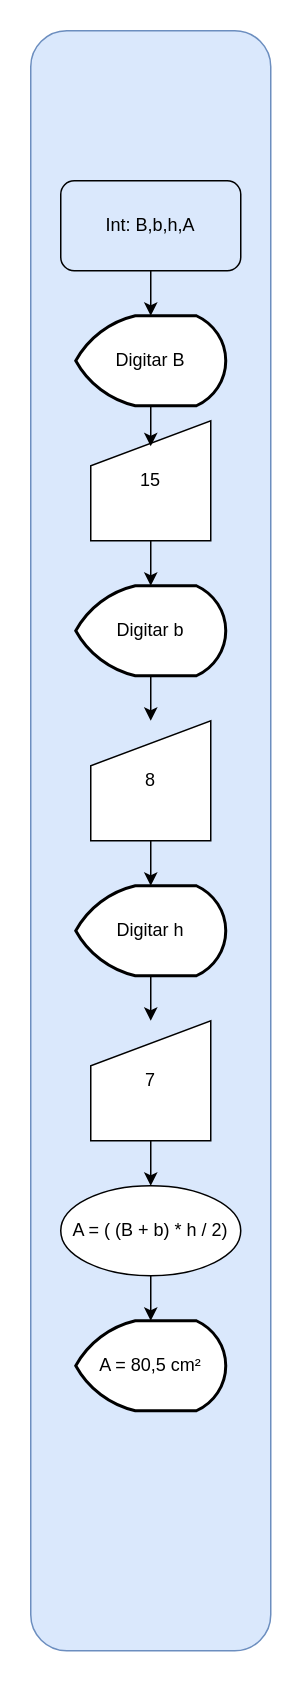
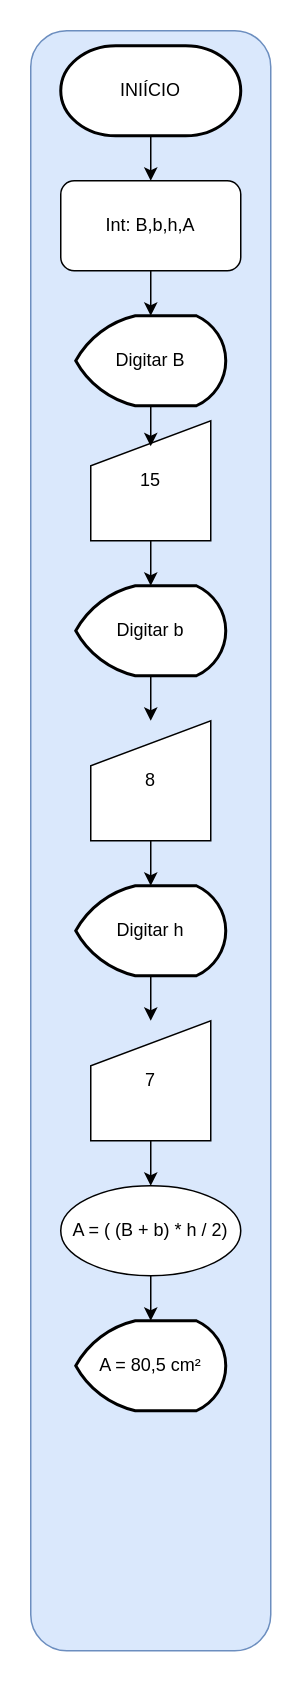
node "INIÍCIO": added
edge "INIÍCIO" -> "Int: B,b,h,A": added
node "Int: B,b,h,A": fillcolor #dae8fc -> #ffffff
